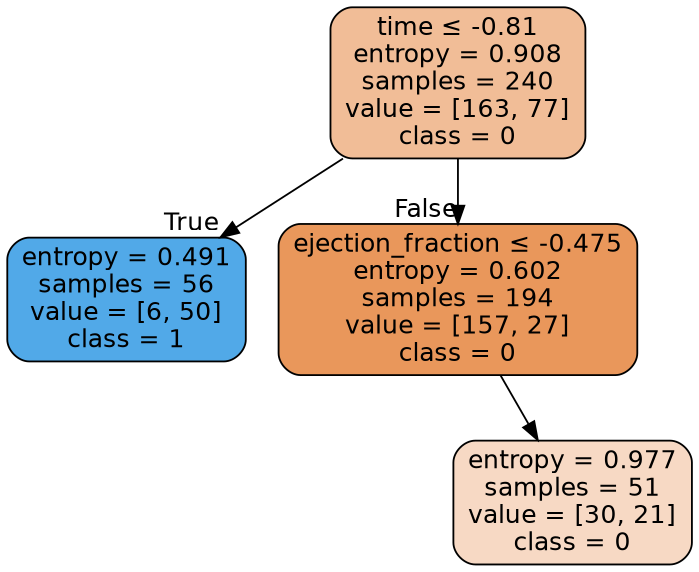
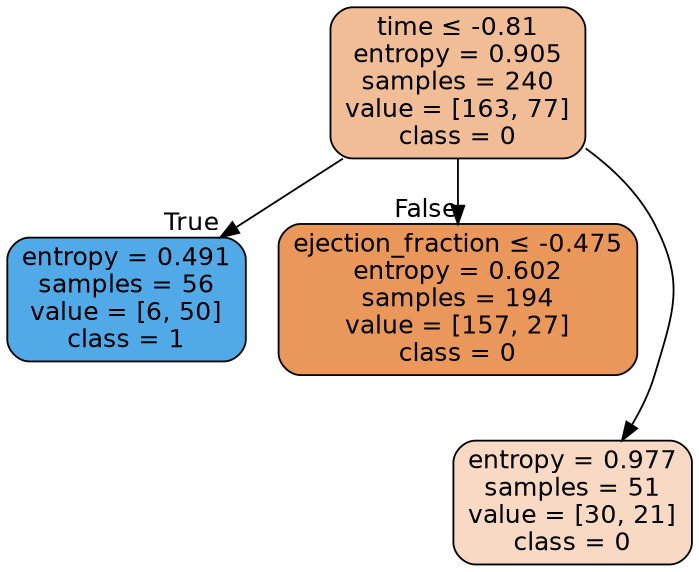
node "time ≤ -0.81": text "entropy = 0.908" -> "entropy = 0.905"
edge "ejection_fraction ≤ -0.475" -> "entropy = 0.977": now "time ≤ -0.81" -> "entropy = 0.977"
